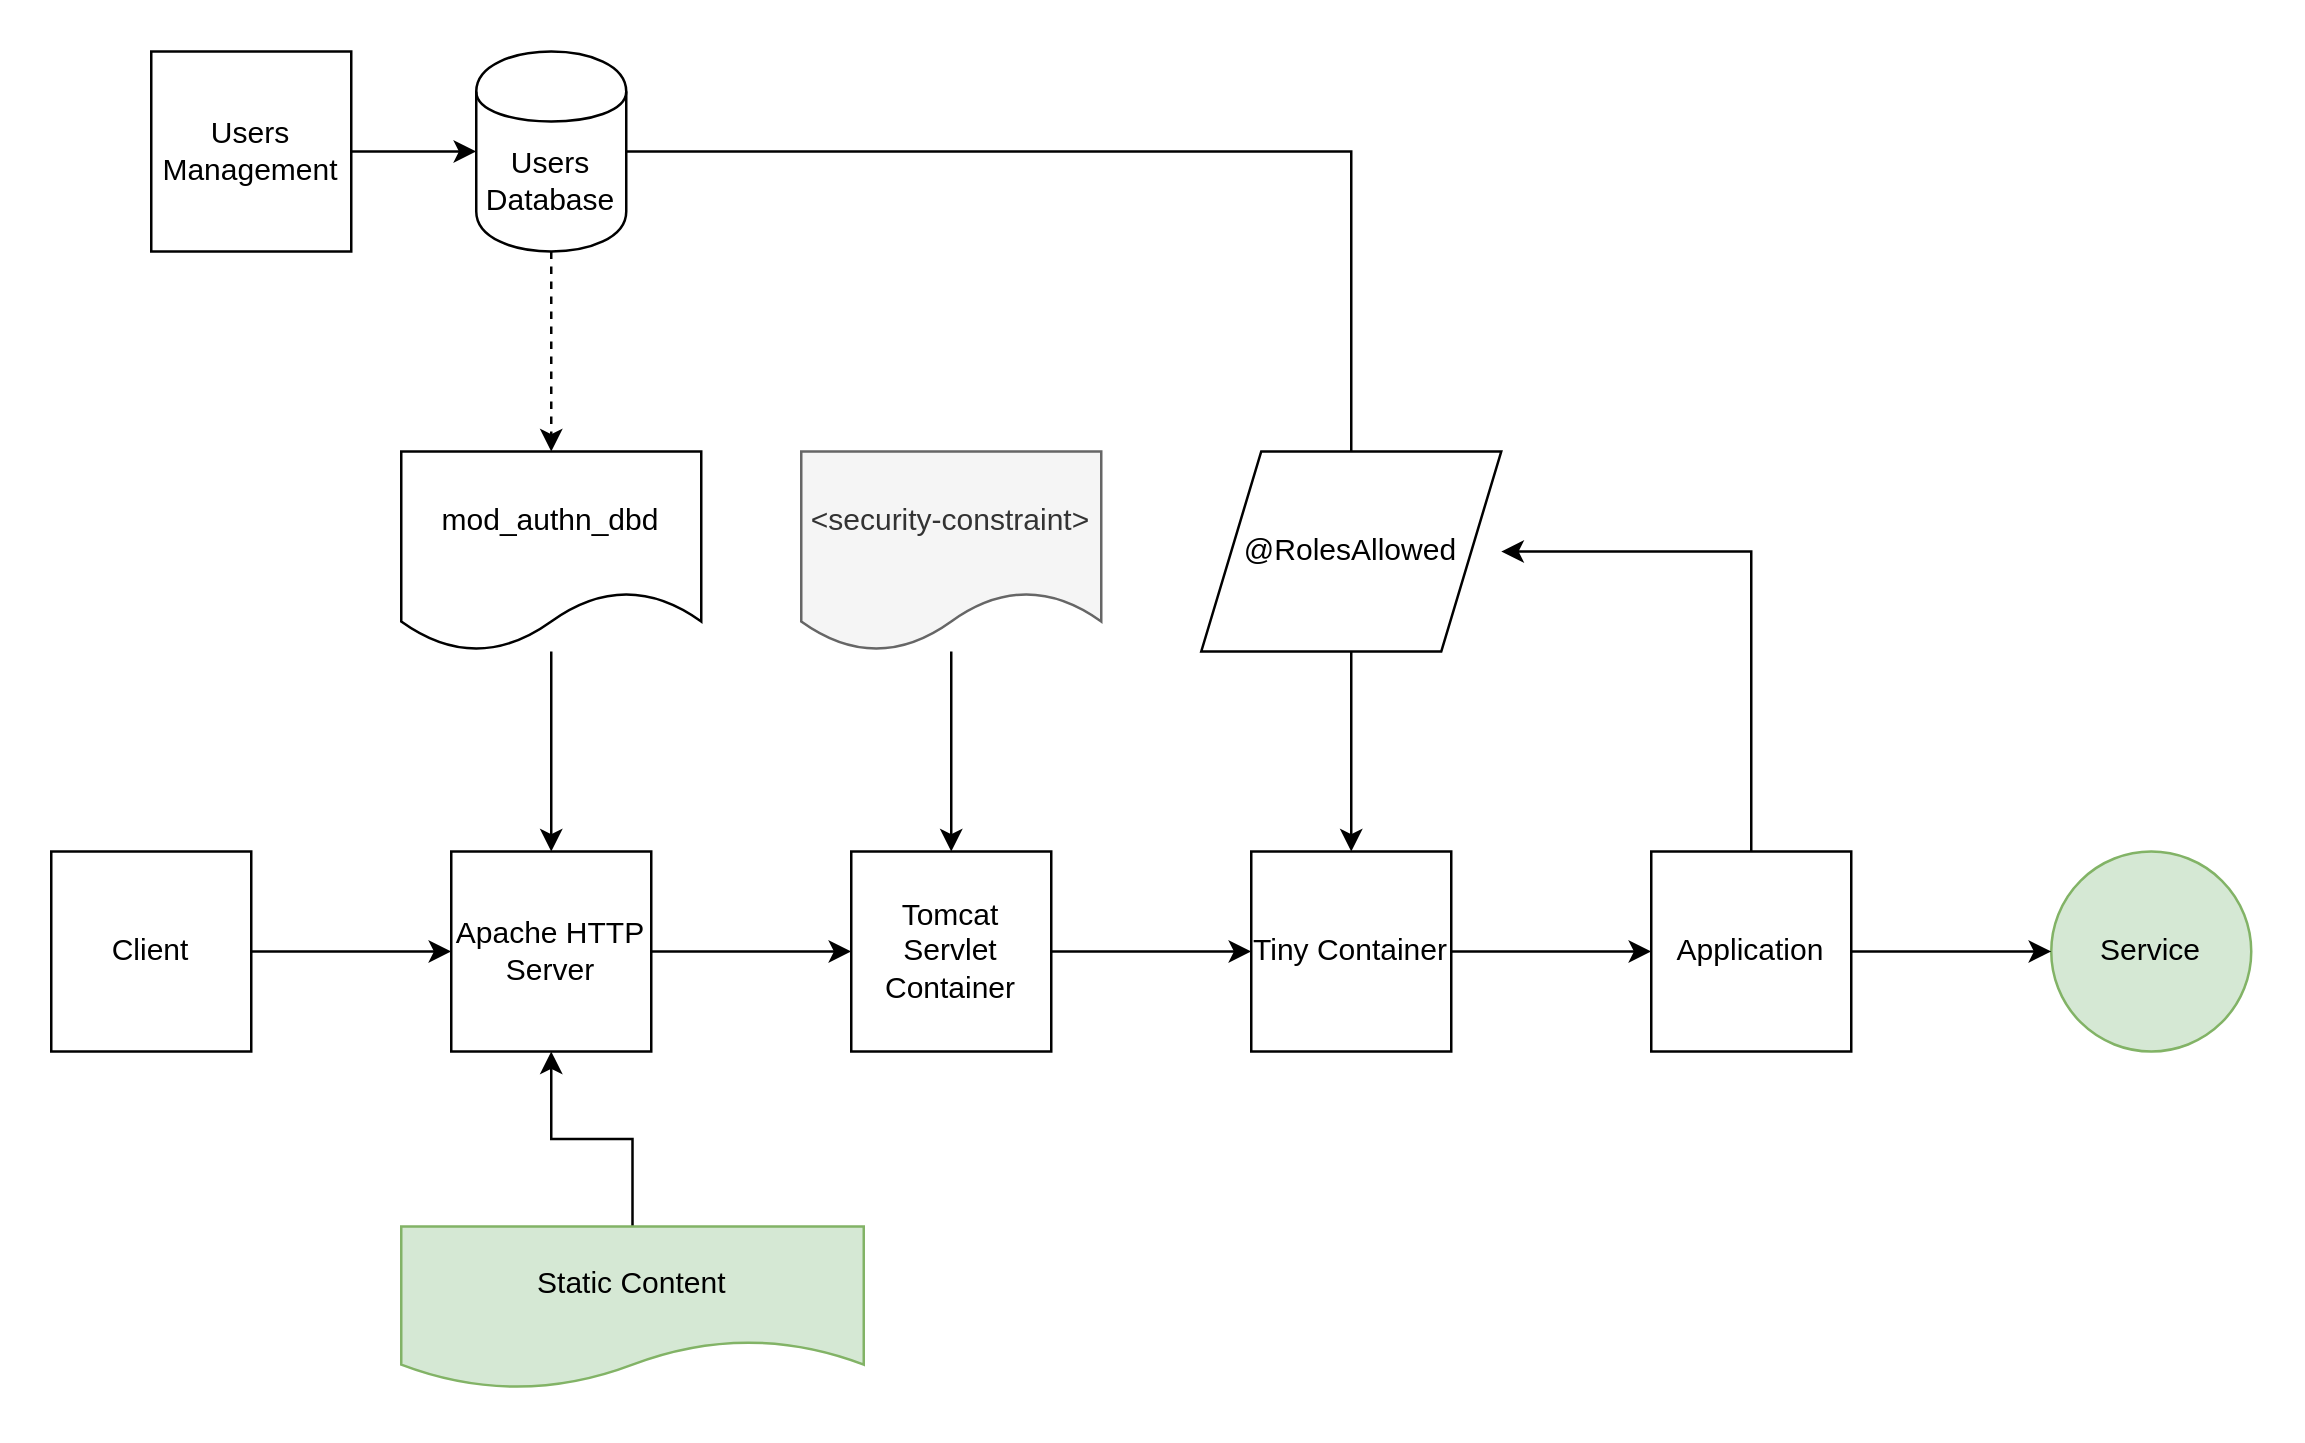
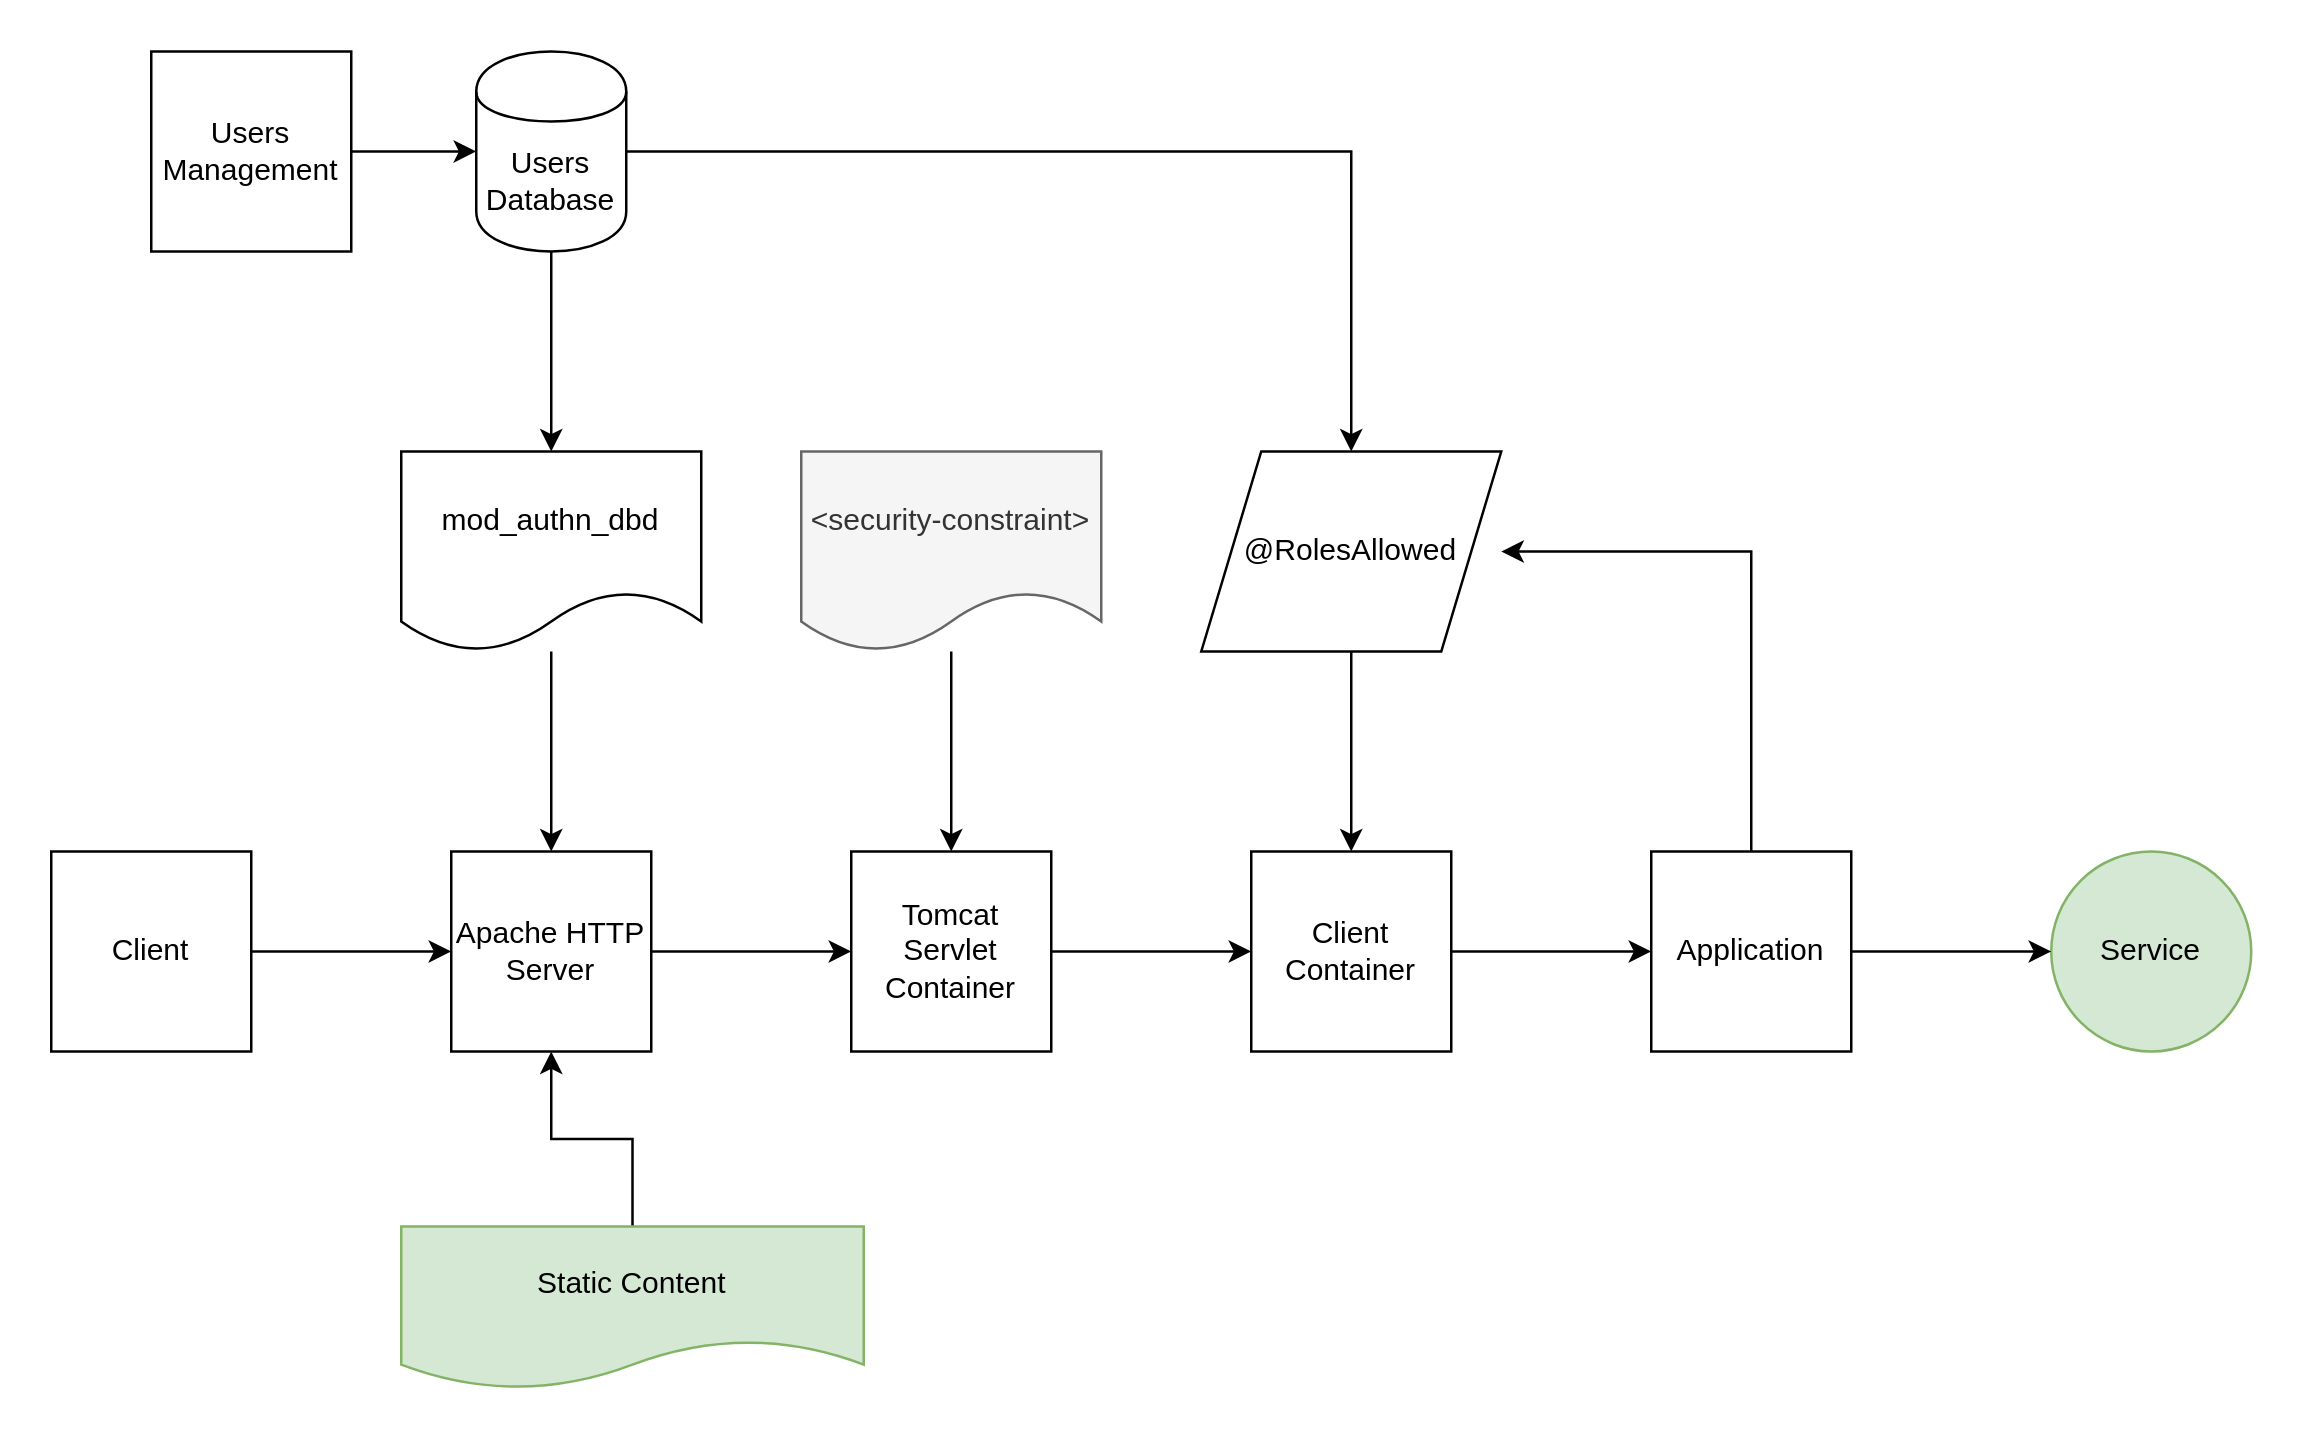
edge "Users Database" -> "mod_authn_dbd": style dashed -> solid
edge "Users Database" -- "@RolesAllowed": arrowhead none -> classic
node "Tiny Container": label "Tiny Container" -> "Client Container"
